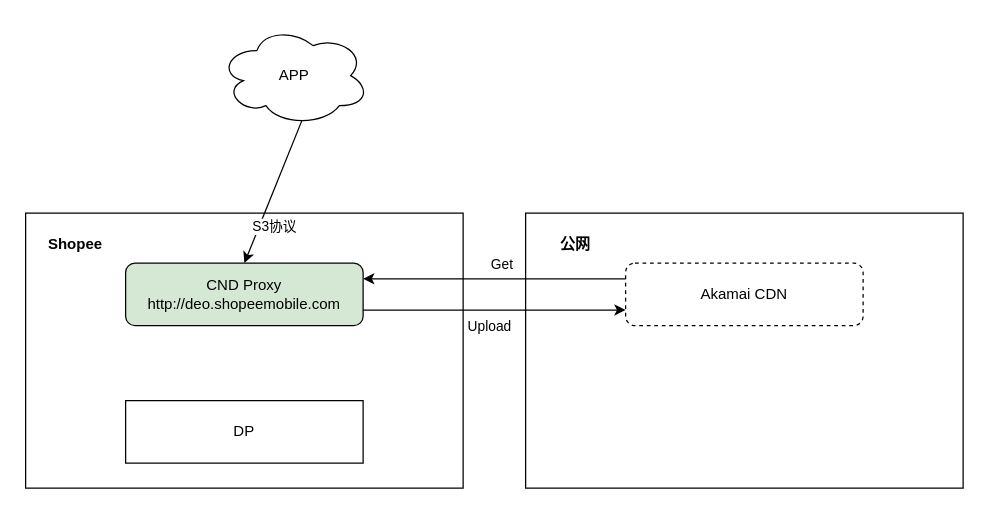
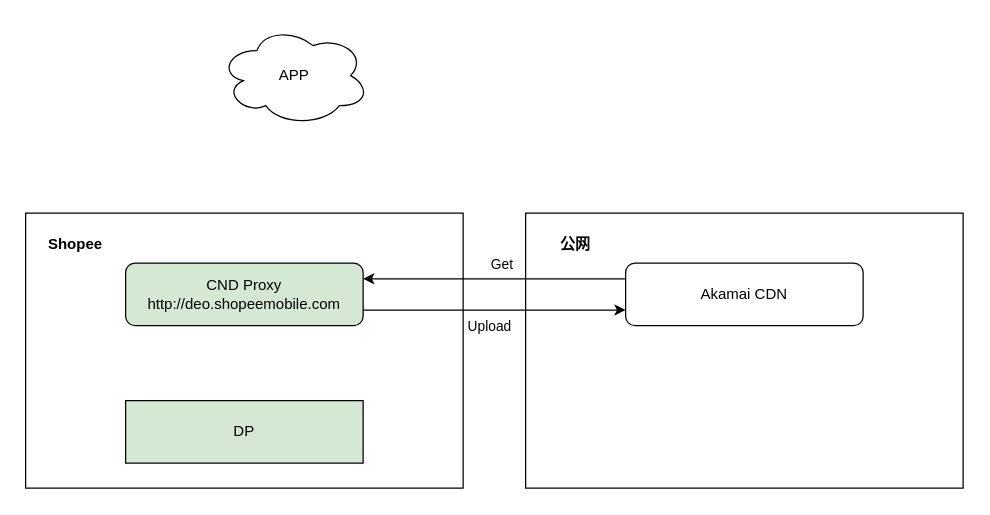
edge "APP" -> "CND Proxy http://deo.shopeemobile.com": removed, label "S3协议"
node "Akamai CDN": style dashed -> solid
node "DP": fillcolor #ffffff -> #d5e8d4
